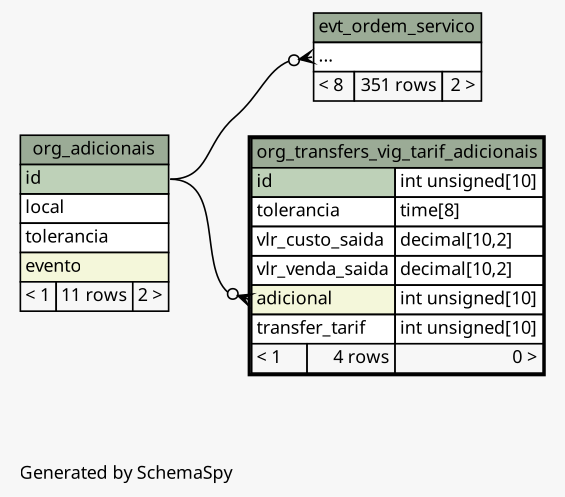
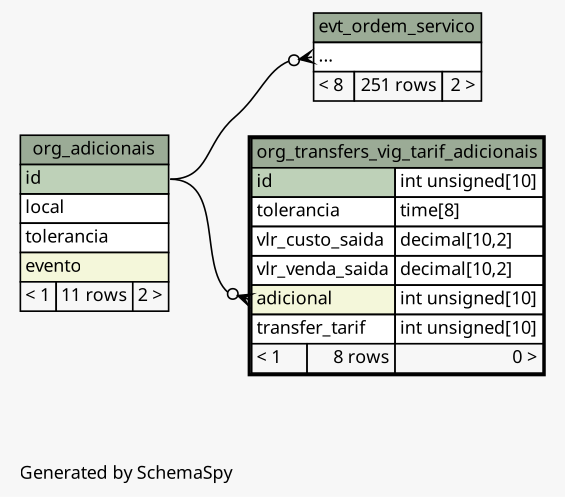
node "evt_ordem_servico": text "351 rows" -> "251 rows"
node "org_transfers_vig_tarif_adicionais": text "4 rows" -> "8 rows"
